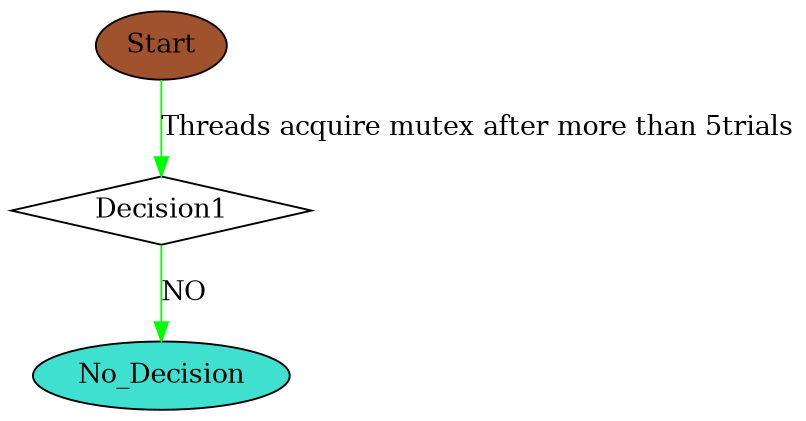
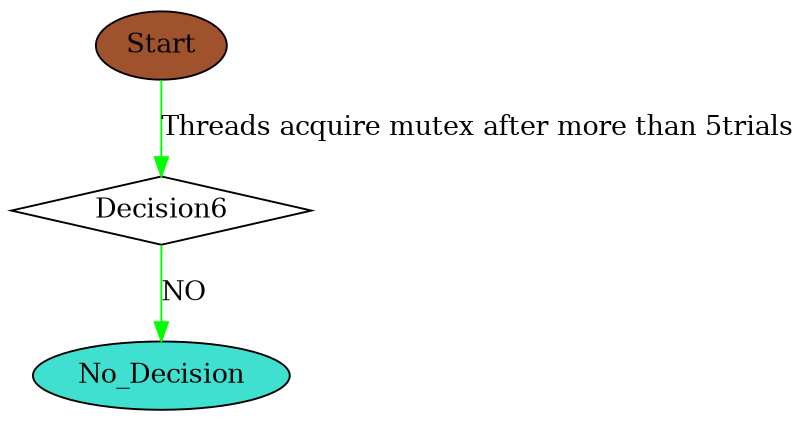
node "Decision1": label "Decision1" -> "Decision6"
